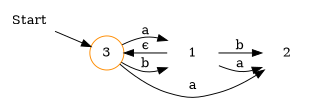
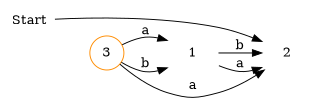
edge "Start" -> "3": now "Start" -> "2"
edge "1" -> "3": removed, label "ϵ"
